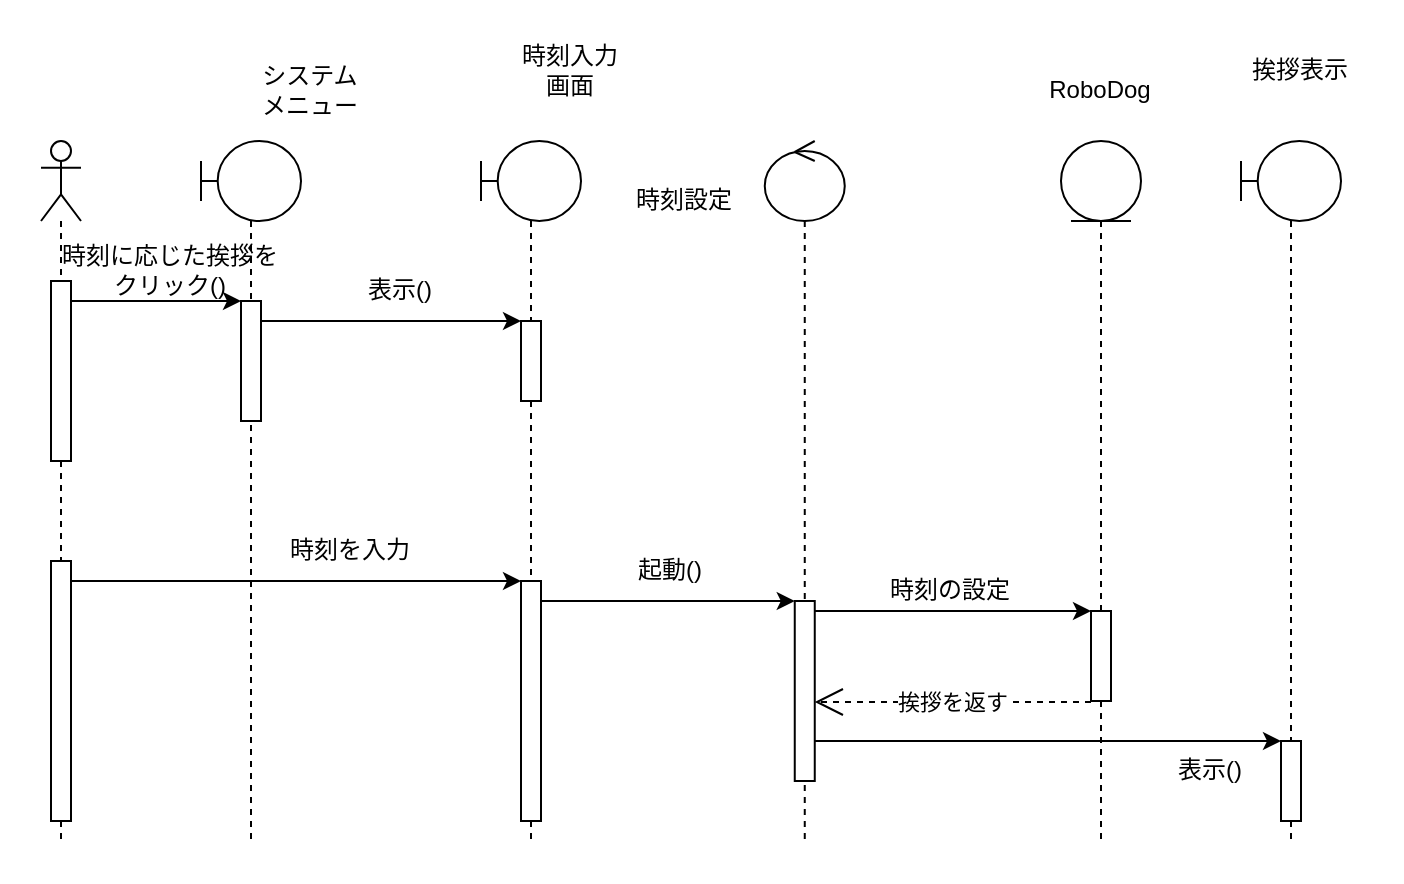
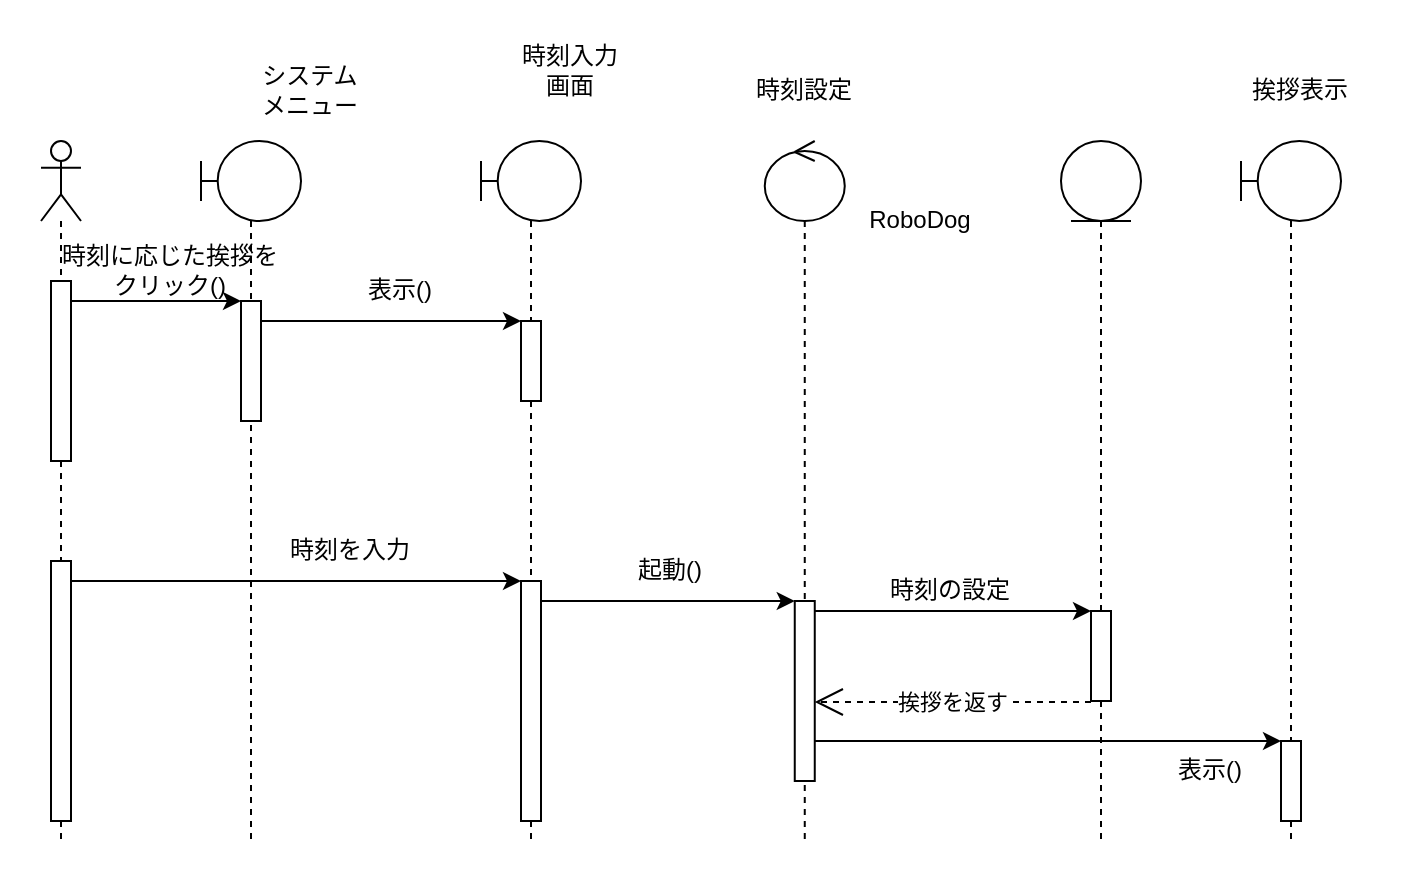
node "挨拶表示": moved (1301, 71) -> (1301, 91)
node "RoboDog": moved (1101, 91) -> (921, 221)
node "時刻設定": moved (685, 201) -> (805, 91)
